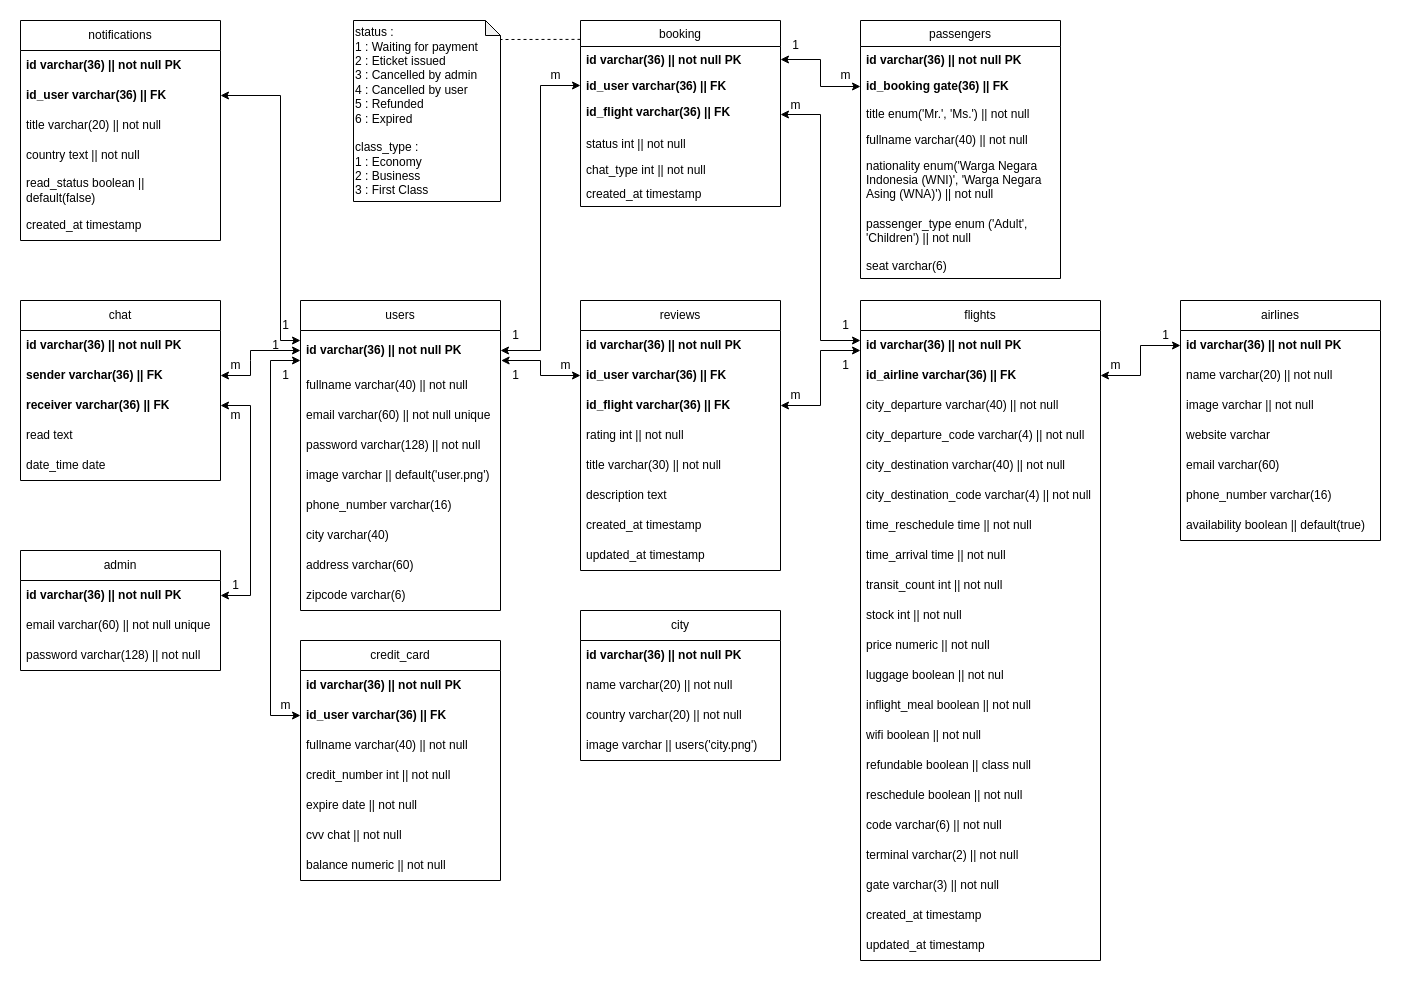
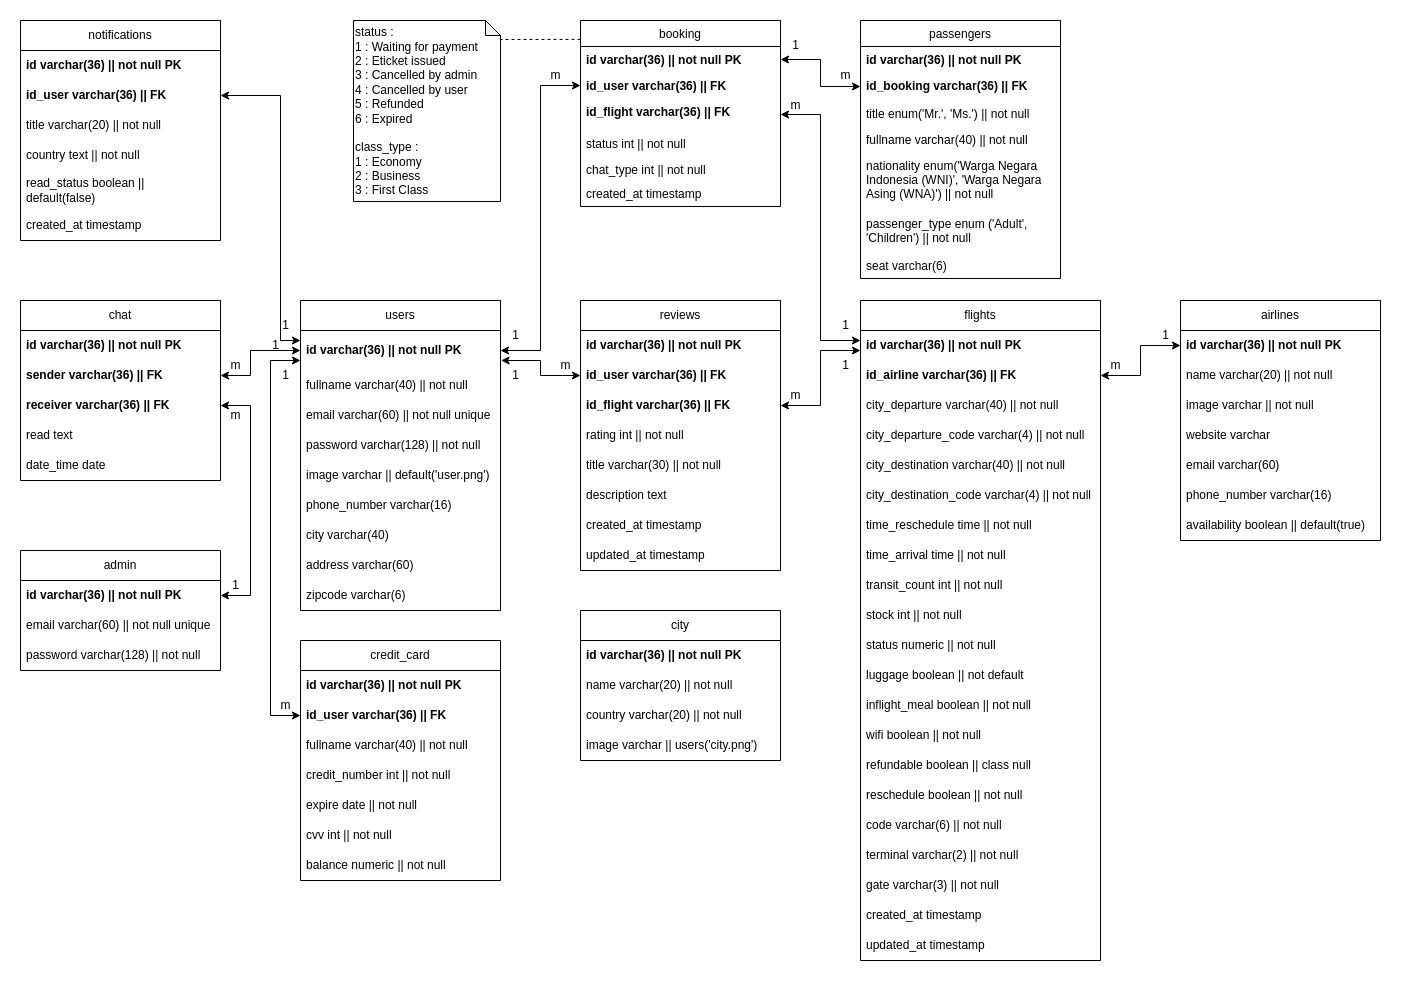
node "id_booking gate(36) || FK": label "id_booking gate(36) || FK" -> "id_booking varchar(36) || FK"
node "price numeric || not null": label "price numeric || not null" -> "status numeric || not null"
node "luggage boolean || not nul": label "luggage boolean || not nul" -> "luggage boolean || not default"
node "cvv chat || not null": label "cvv chat || not null" -> "cvv int || not null"
